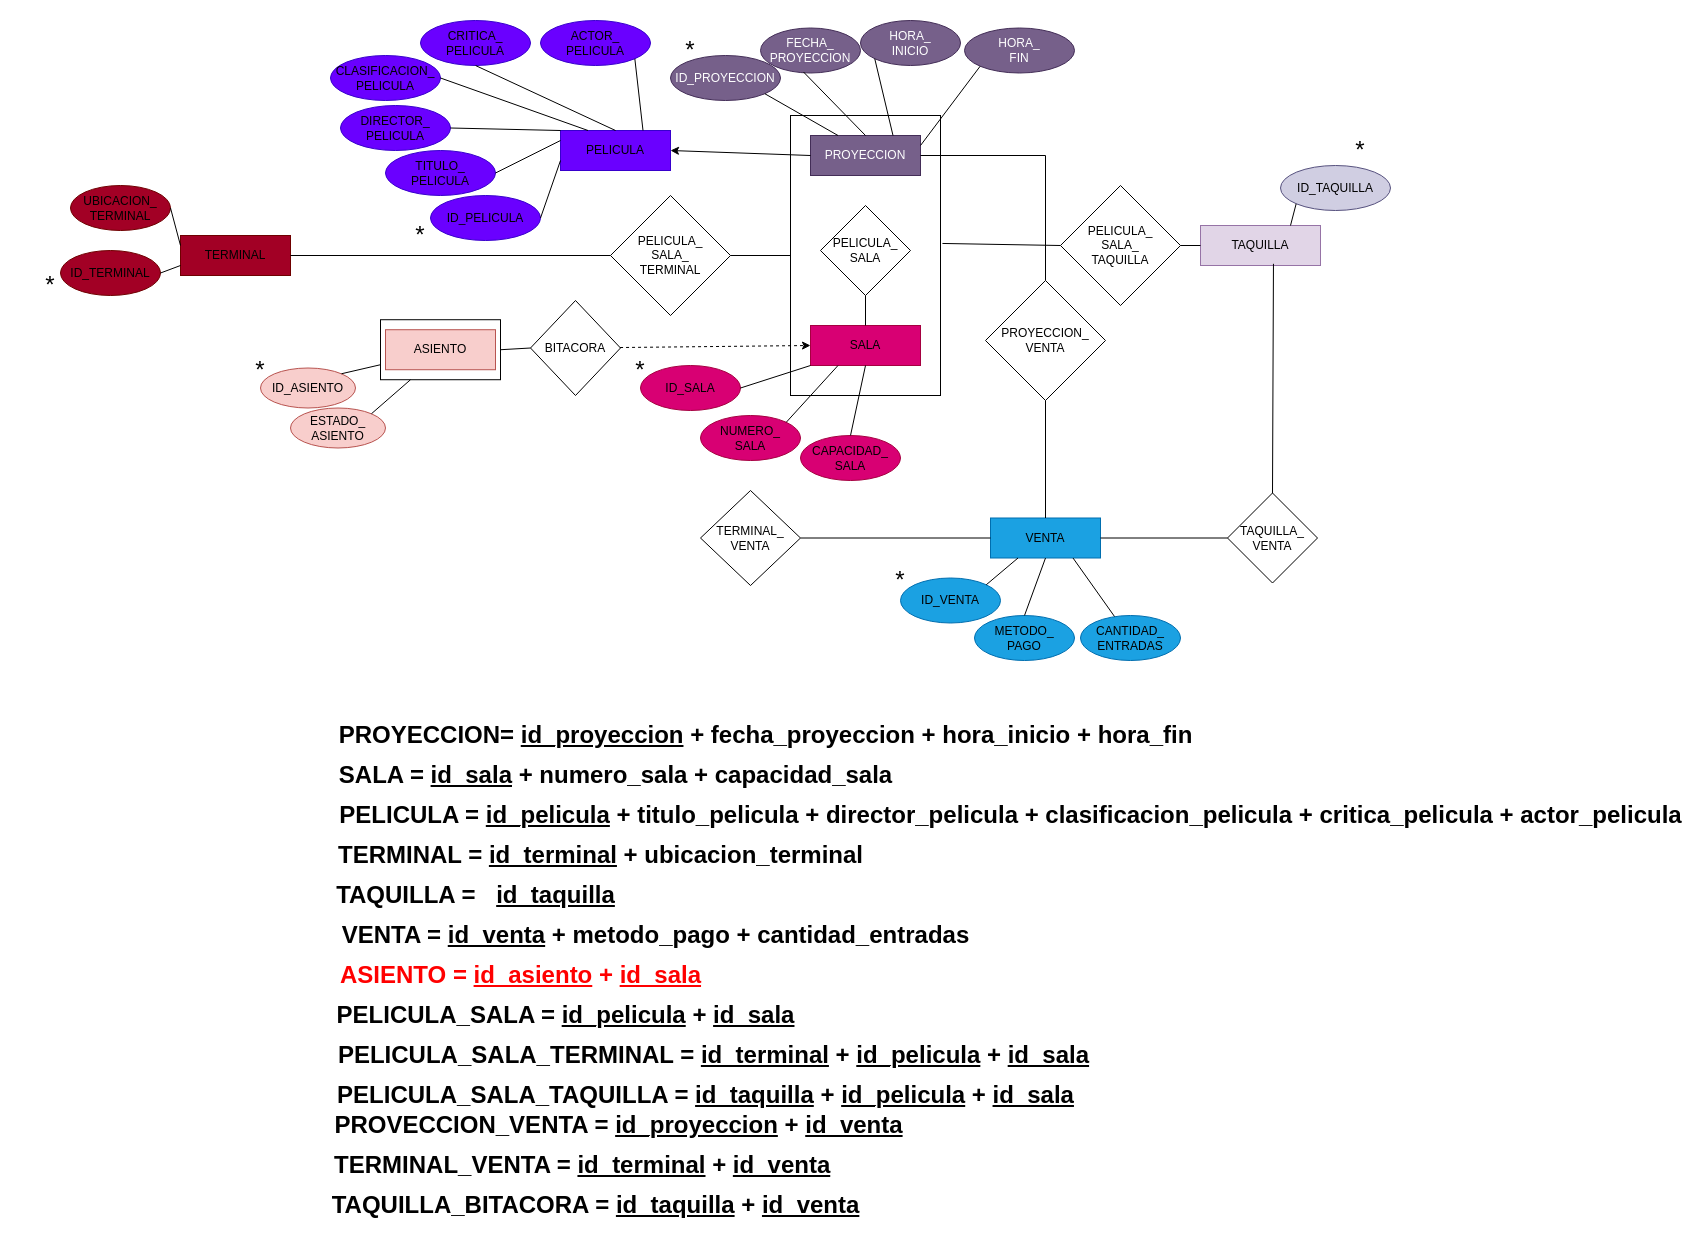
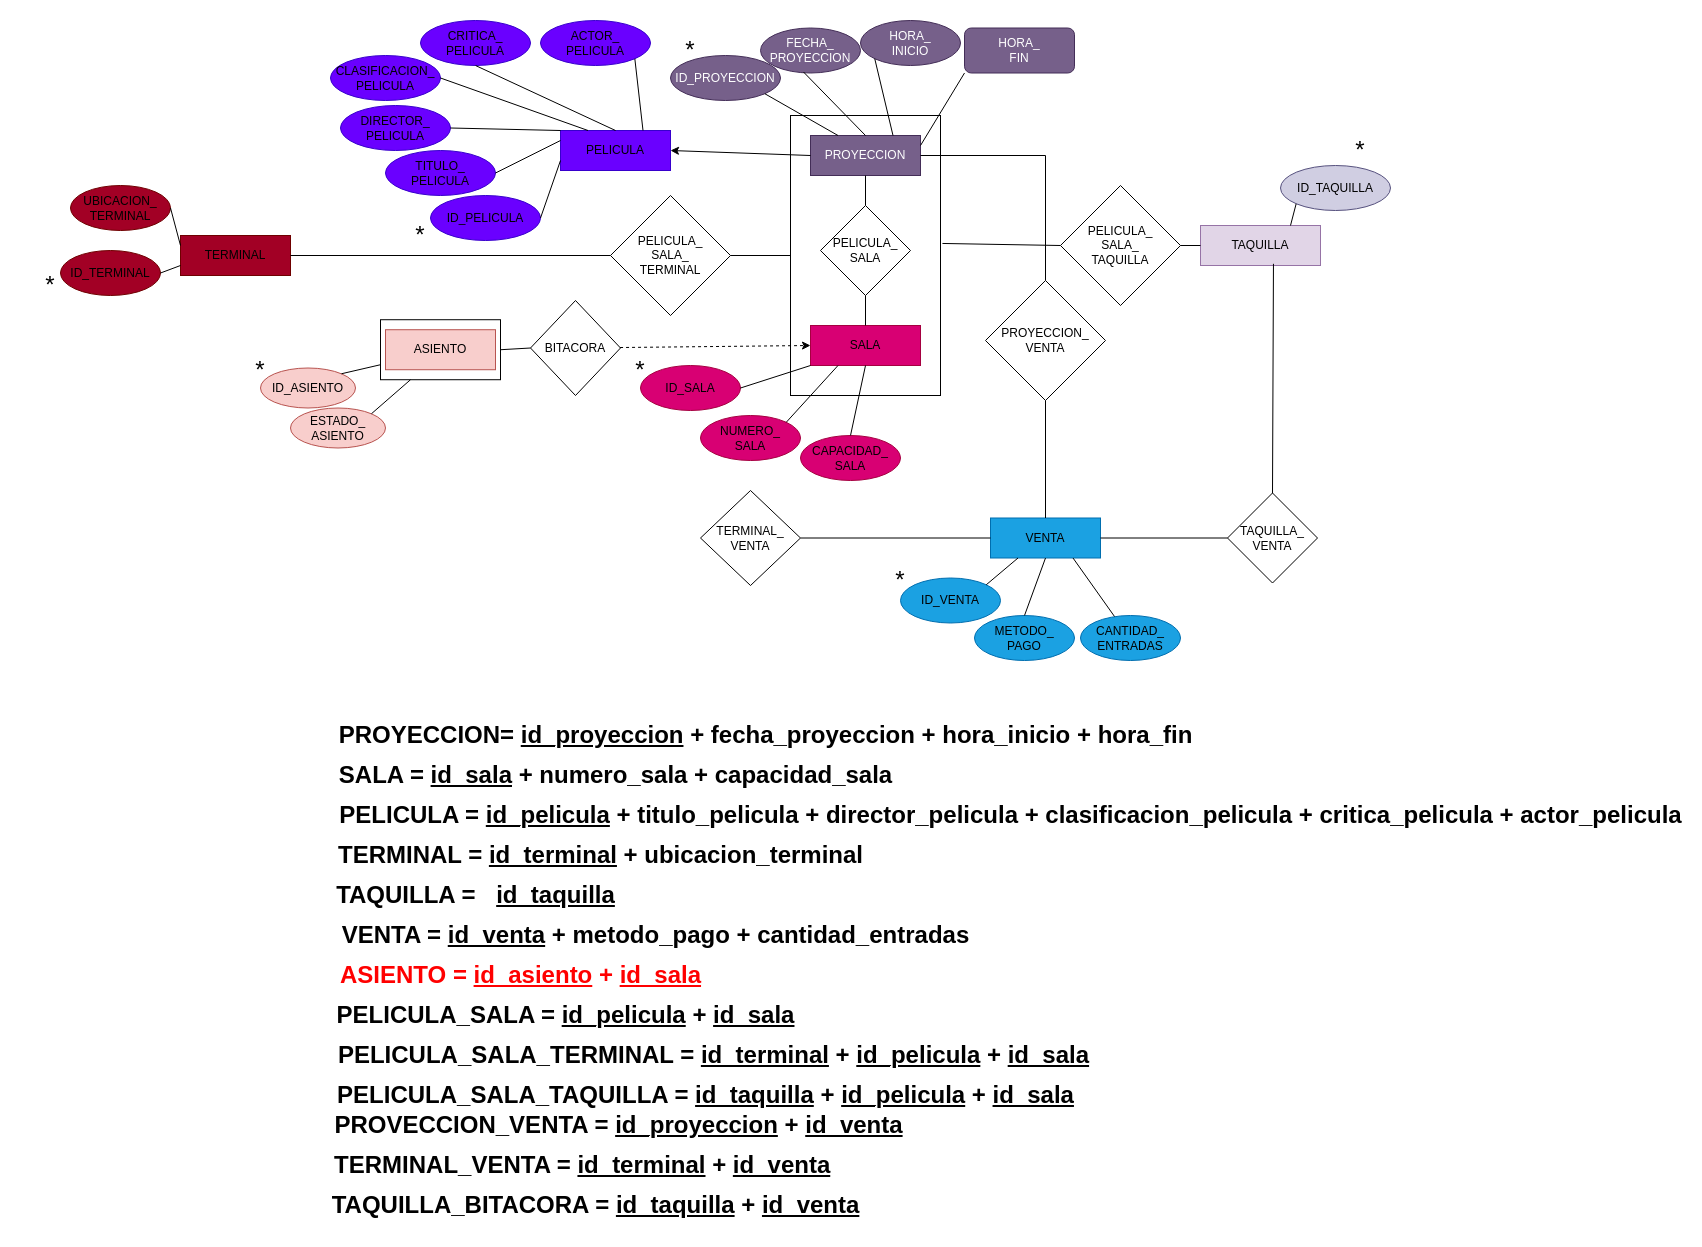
node "HORA_ FIN": shape ellipse -> rounded rectangle
edge "PROYECCION" -- "PELICULA_ SALA": added
